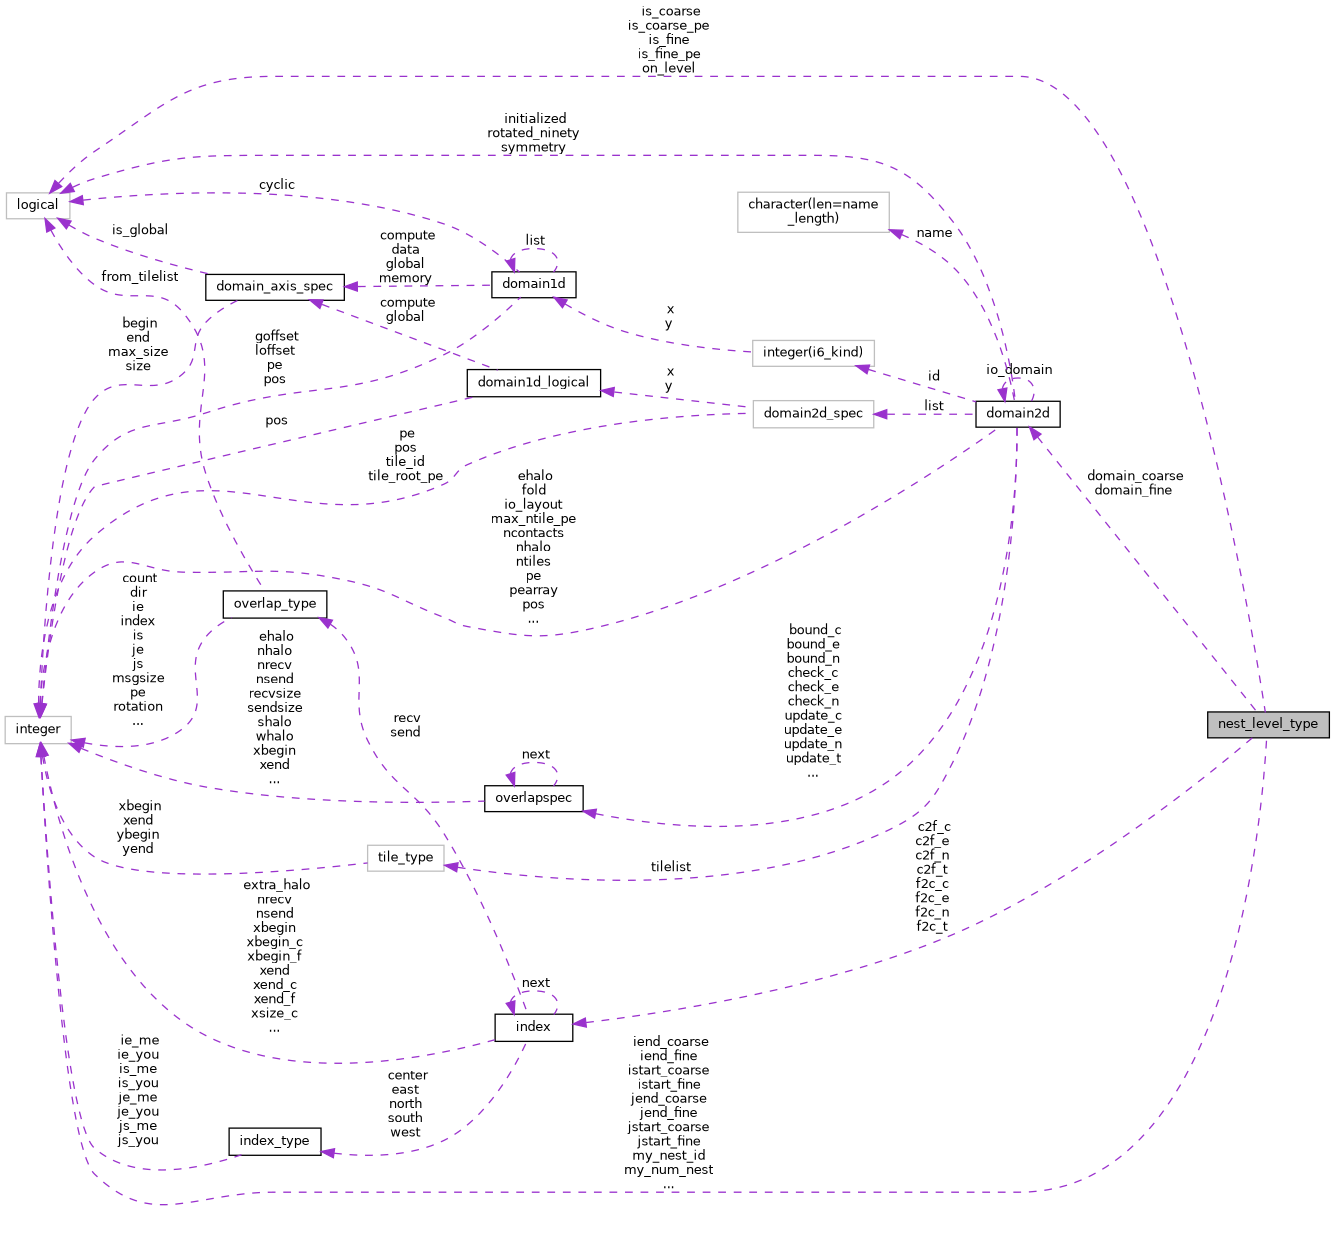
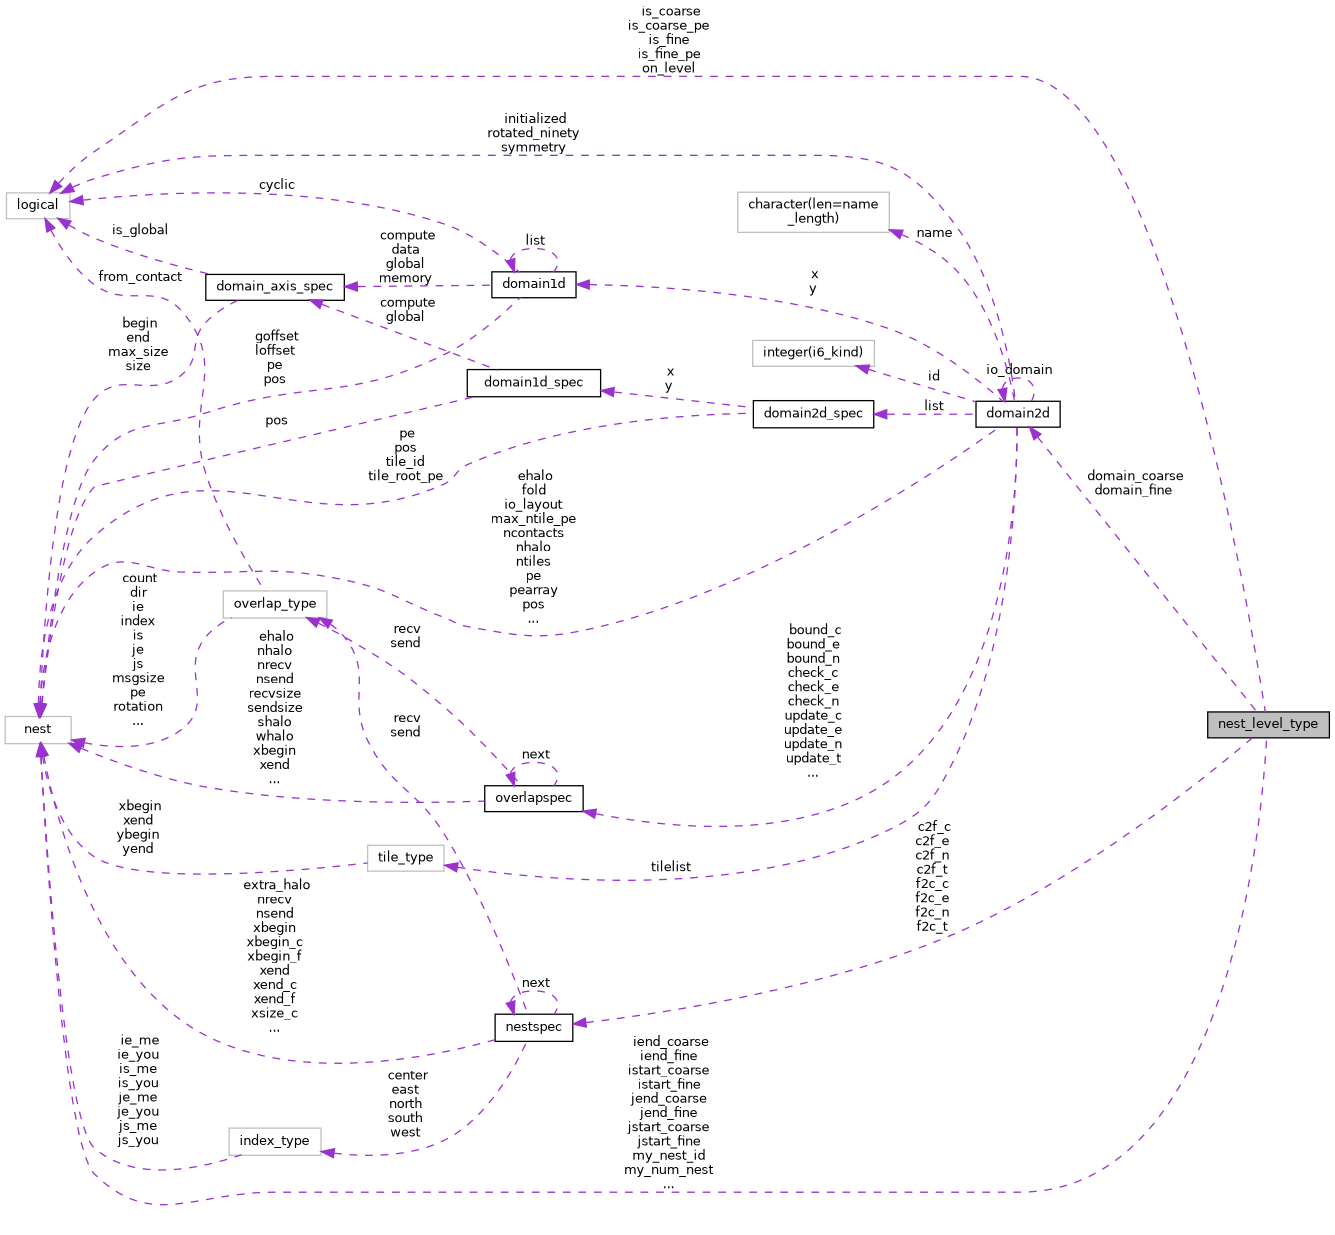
edge "overlap_type" -> "logical": label " from_tilelist" -> " from_contact"
edge "integer(i6_kind)" -> "domain1d": now "domain2d" -> "domain1d"
node "domain1d_logical": label "domain1d_logical" -> "domain1d_spec"
node "domain2d_spec": color grey75 -> black
node "overlap_type": color black -> grey75
edge "overlapspec" -> "overlap_type": added, label "recv send"
node "integer": label "integer" -> "nest"
node "index": label "index" -> "nestspec"
node "index_type": color black -> grey75
